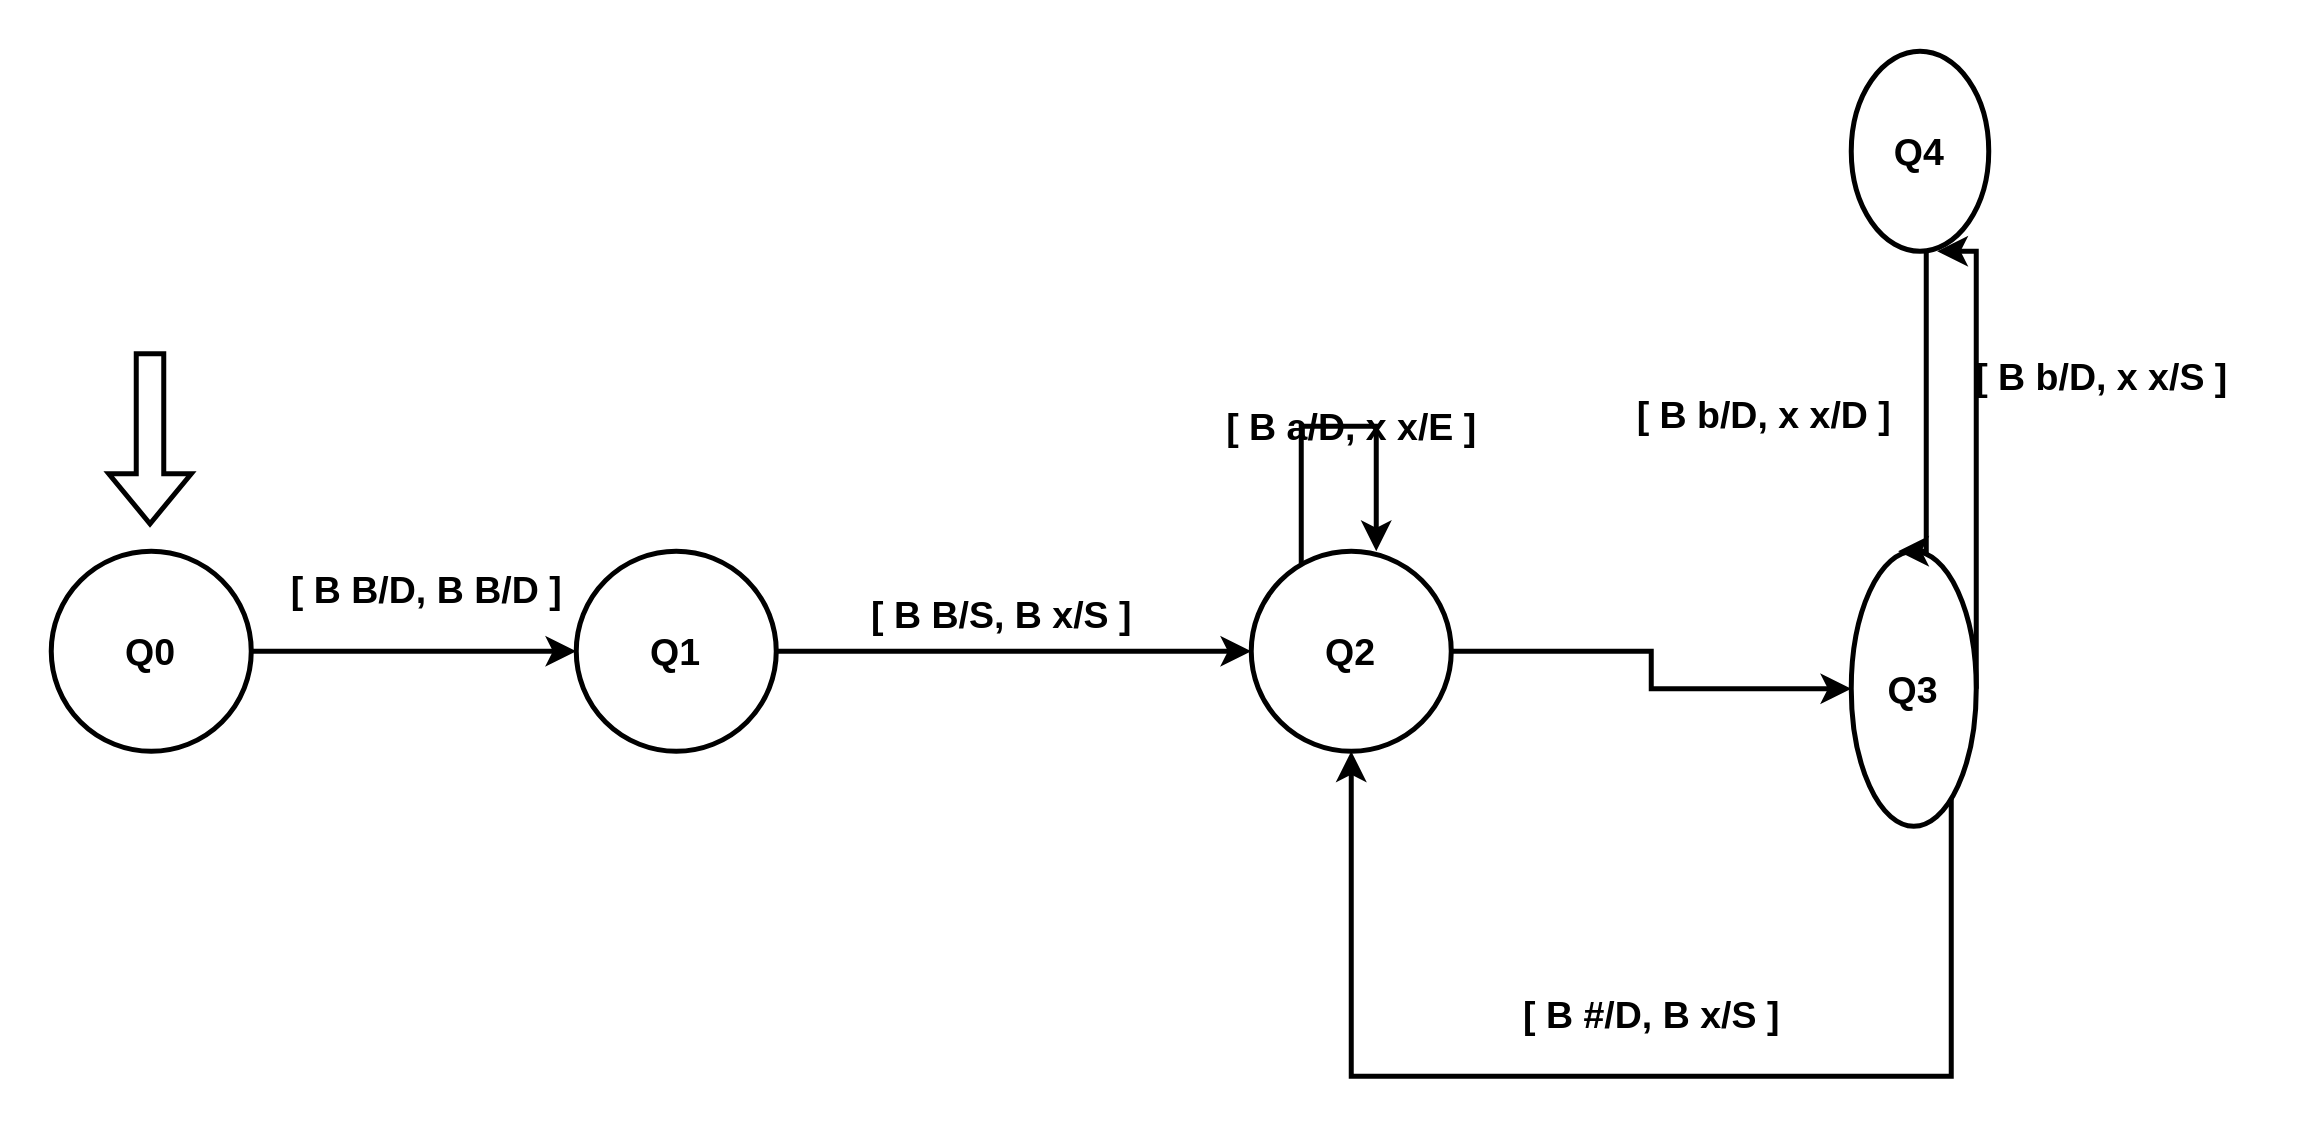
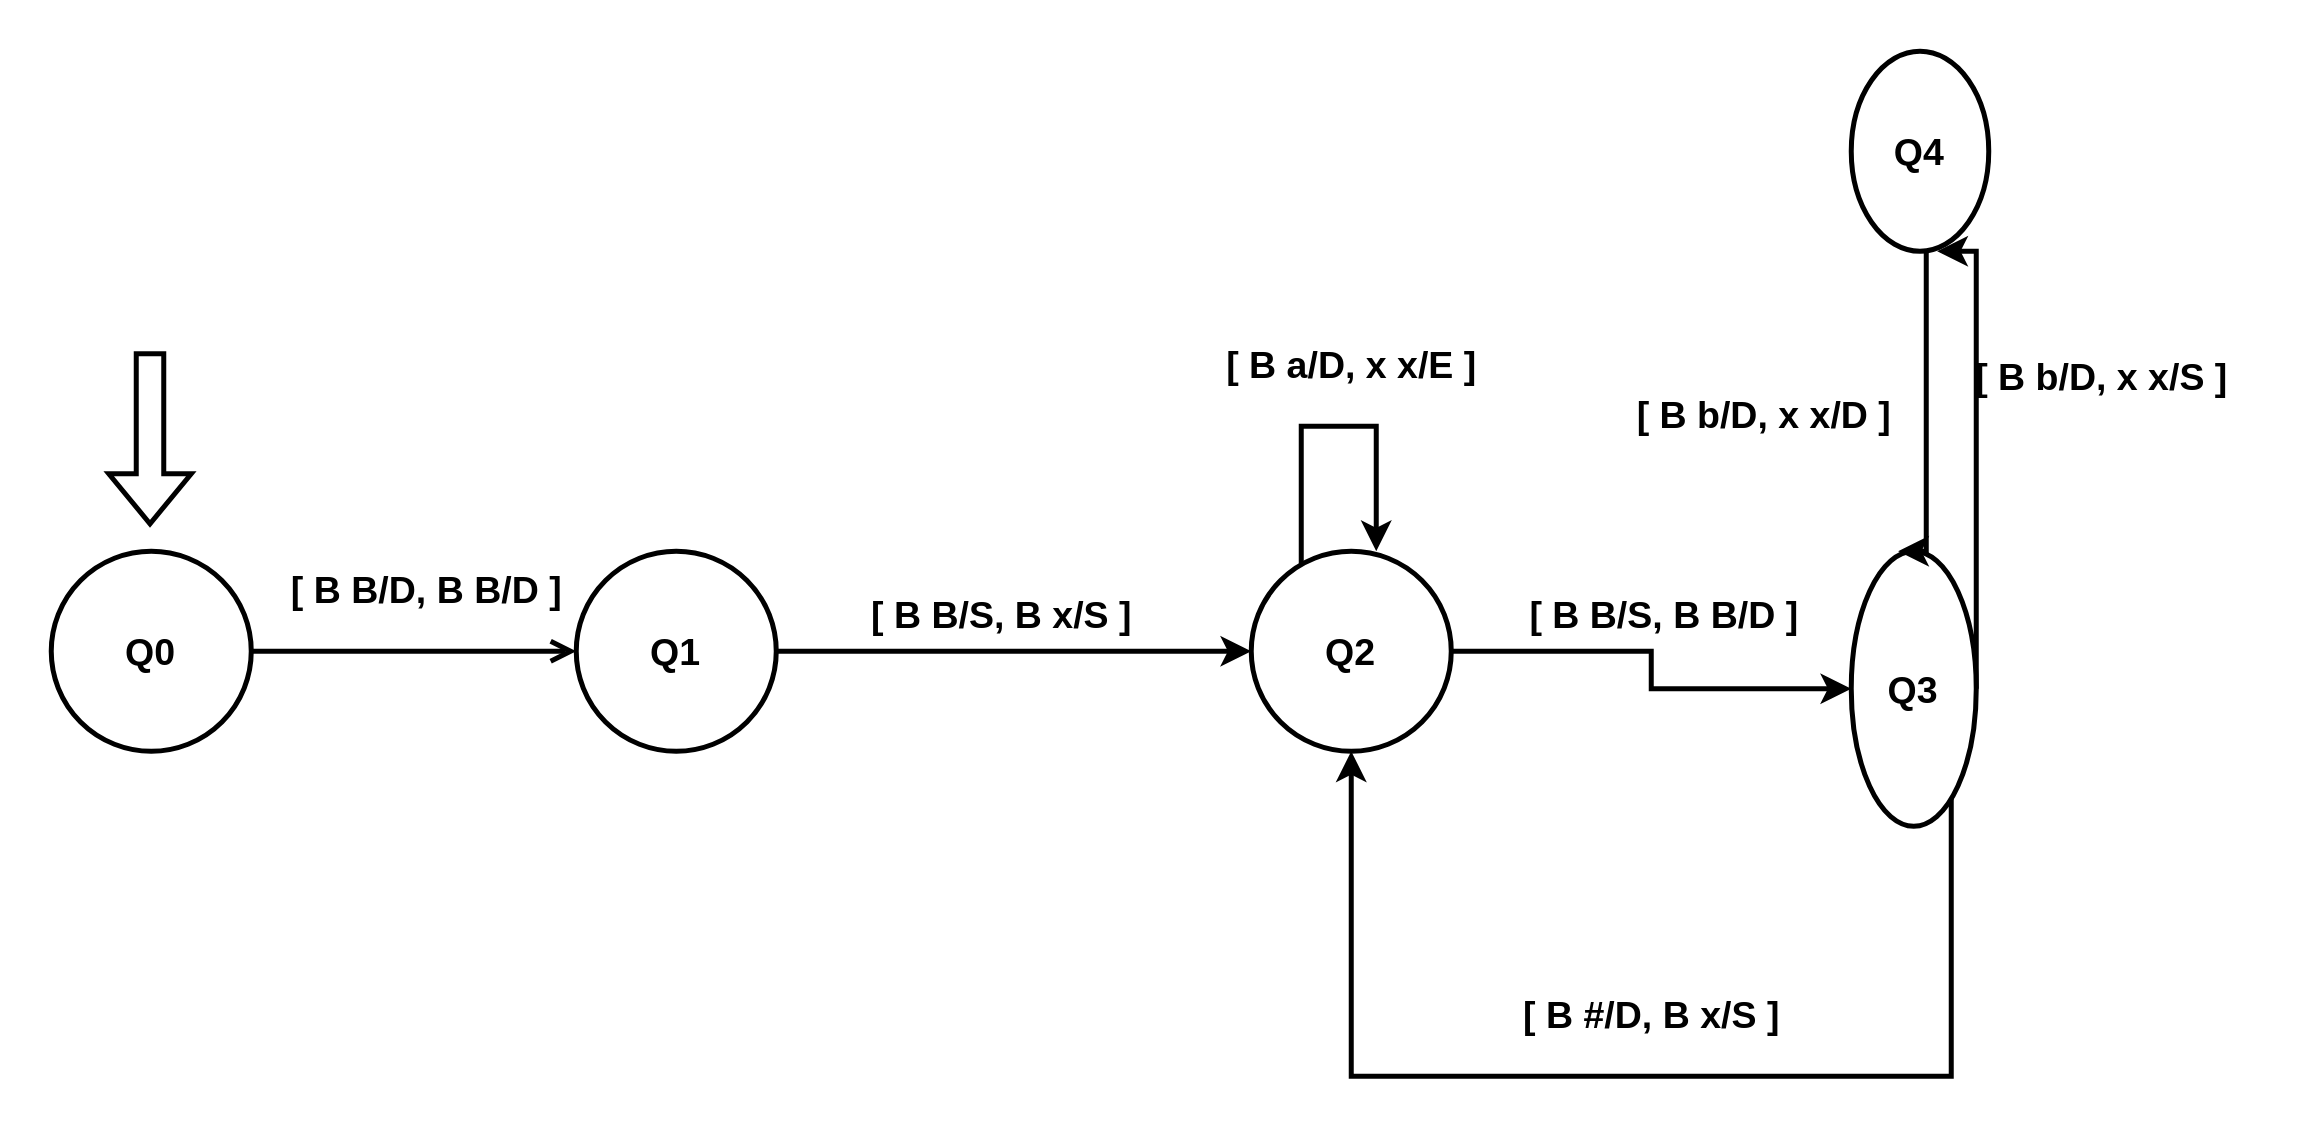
node "[ B a/D, x x/E ]": moved (1351, 426) -> (1351, 364)
node "[ B B/S, B B/D ]": added
edge "Q0" -> "Q1": arrowhead classic -> open
